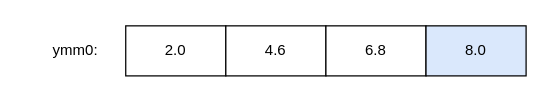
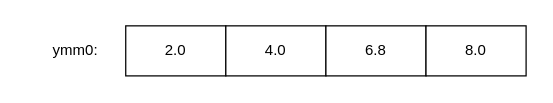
node "4.6": label "4.6" -> "4.0"
node "8.0": fillcolor #dae8fc -> #ffffff
